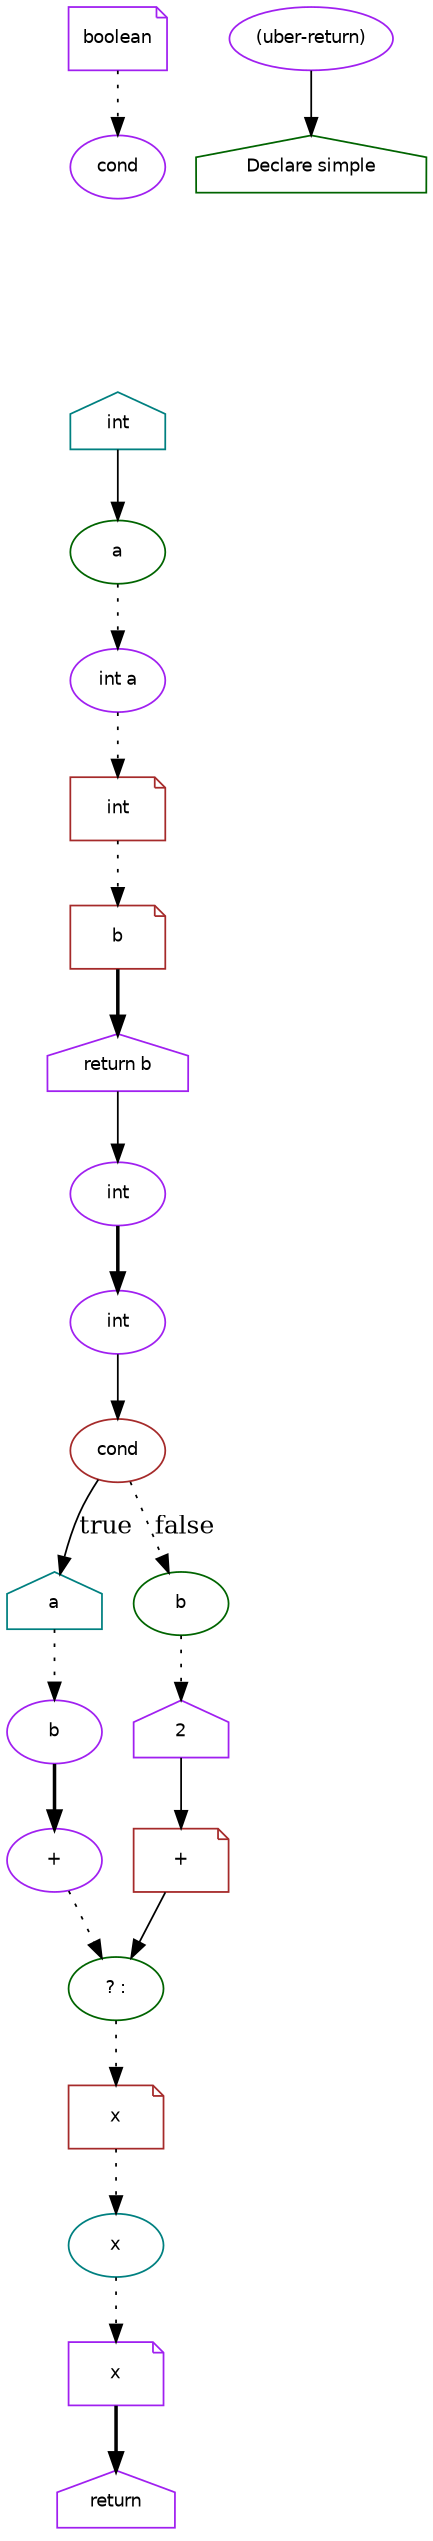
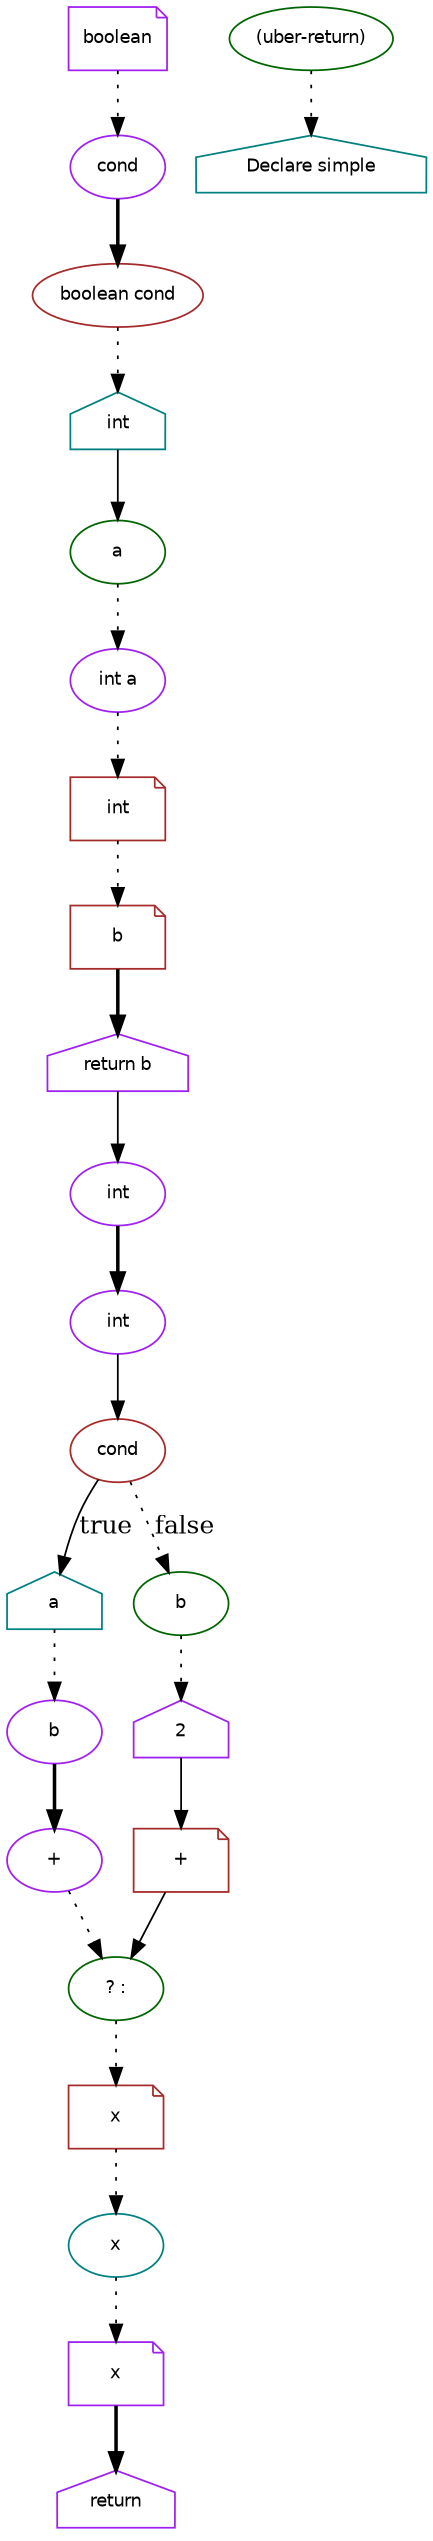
node "(uber-return)": color purple -> darkgreen
edge "(uber-return)" -> "Declare simple": style solid -> dotted
node "Declare simple": color darkgreen -> teal
node "boolean cond": added
